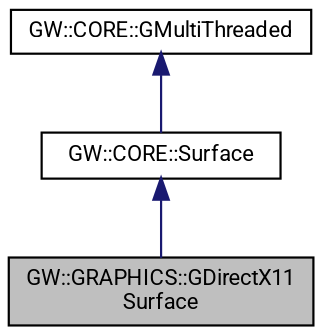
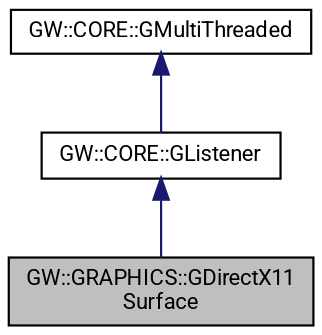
node "GW::CORE::Surface": label "GW::CORE::Surface" -> "GW::CORE::GListener"
